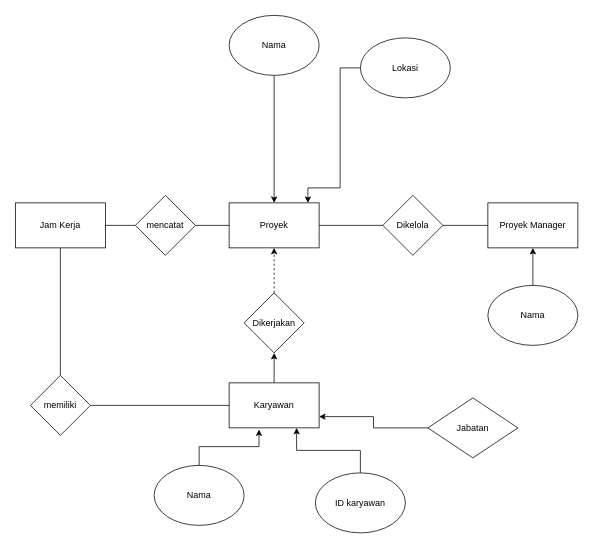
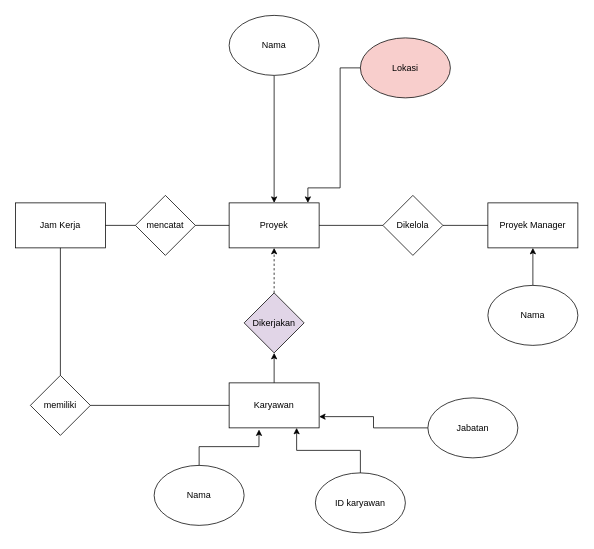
node "Lokasi": fillcolor #ffffff -> #f8cecc
node "Dikerjakan": fillcolor #ffffff -> #e1d5e7
node "Jabatan": shape diamond -> ellipse
